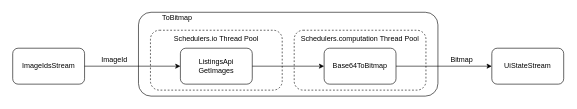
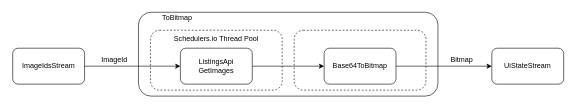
node "Schedulers.computation Thread Pool": removed
